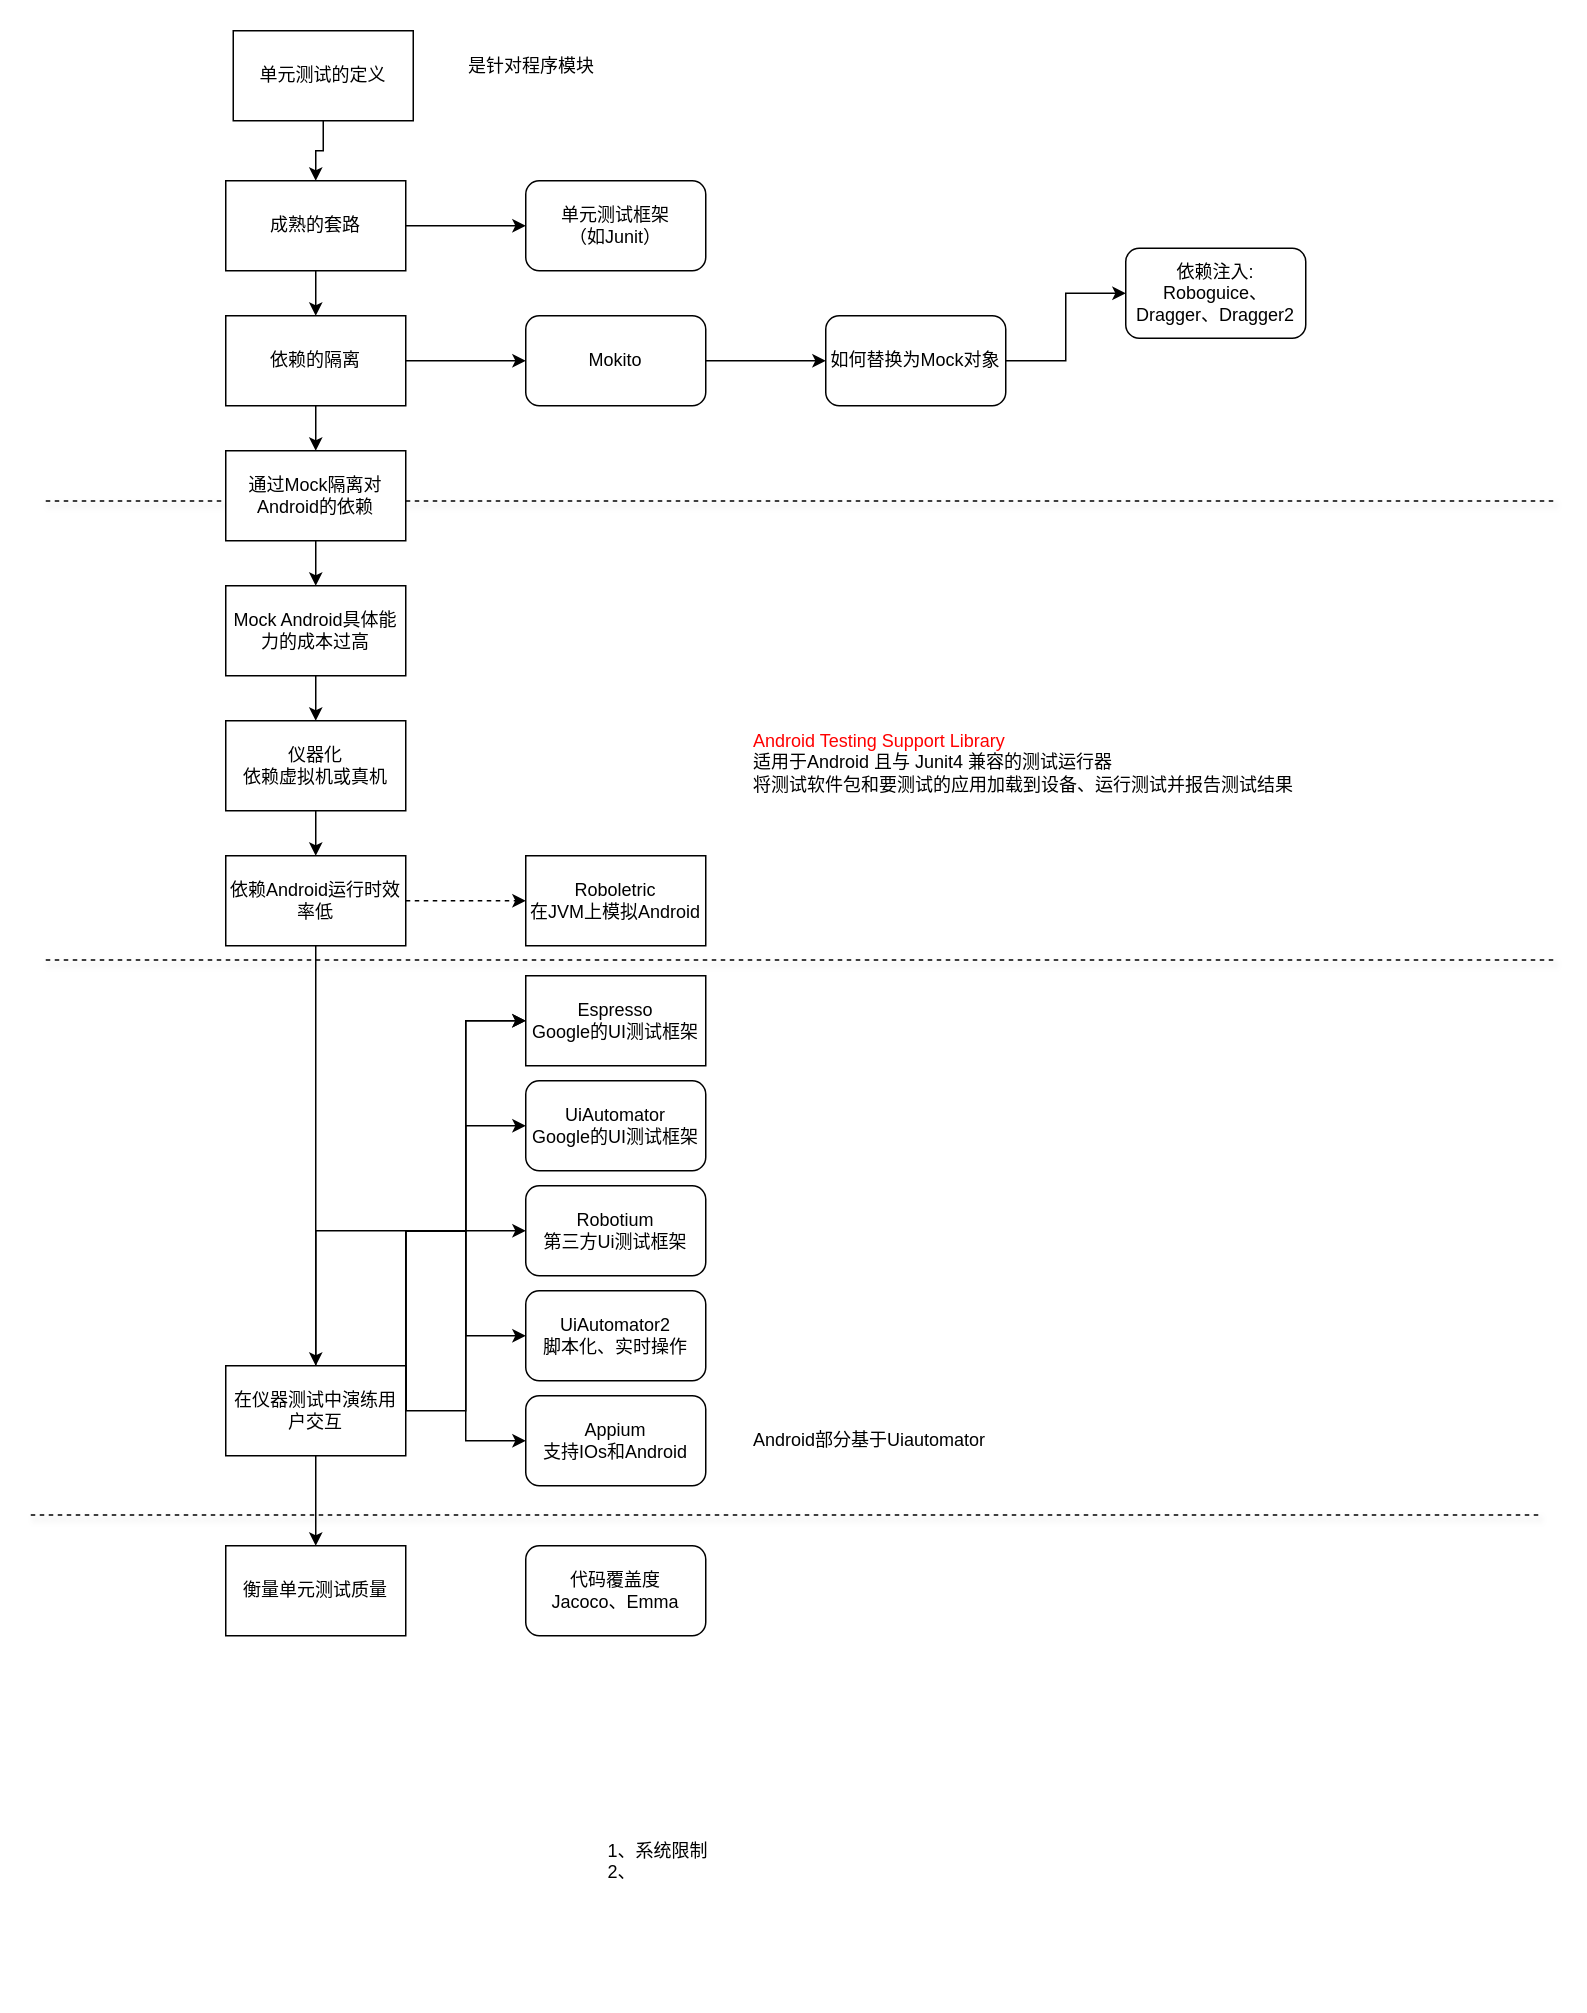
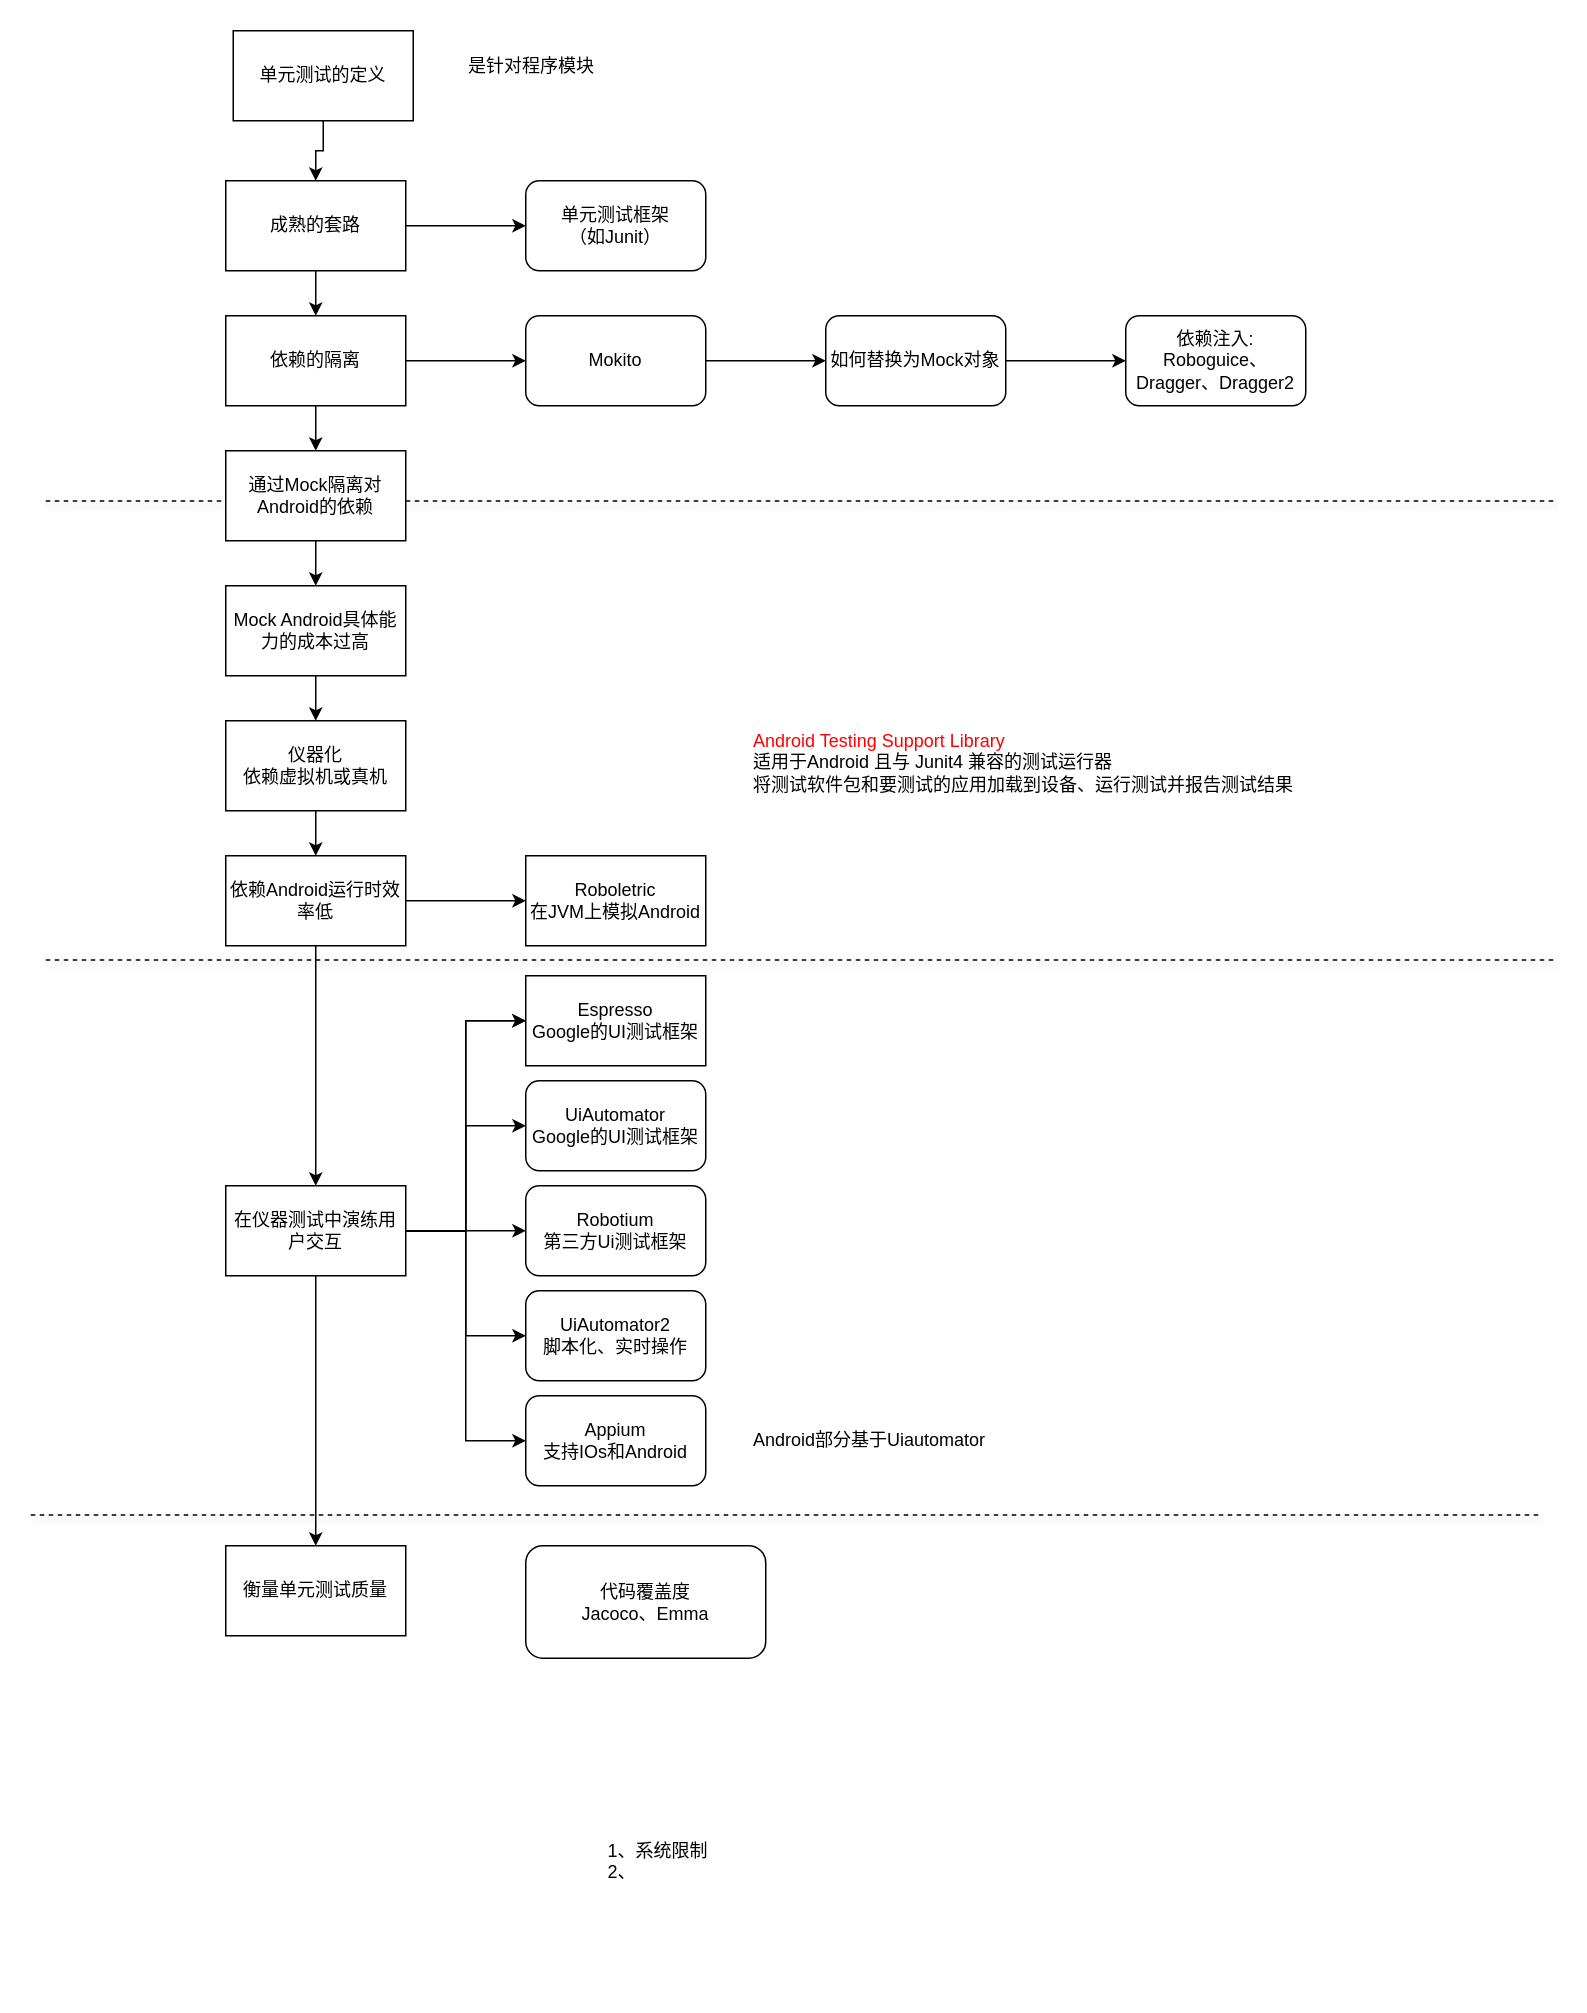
node "依赖注入: Roboguice、Dragger、Dragger2": moved (1216, 293) -> (1216, 361)
edge "依赖Android运行时效率低" -> "Roboletric 在JVM上模拟Android": style dashed -> solid
node "在仪器测试中演练用户交互": moved (316, 1411) -> (316, 1231)
node "代码覆盖度 Jacoco、Emma": size 180x90 -> 240x113
